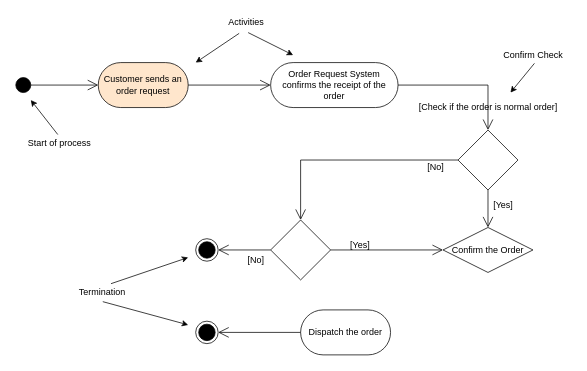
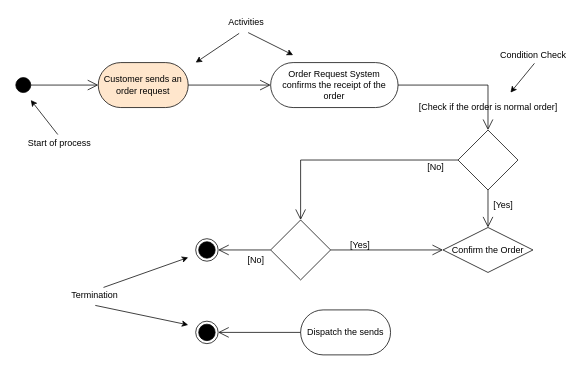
node "Confirm Check": label "Confirm Check" -> "Condition Check"
node "Termination": moved (102, 292) -> (94, 296)
node "Dispatch the order": label "Dispatch the order" -> "Dispatch the sends"
